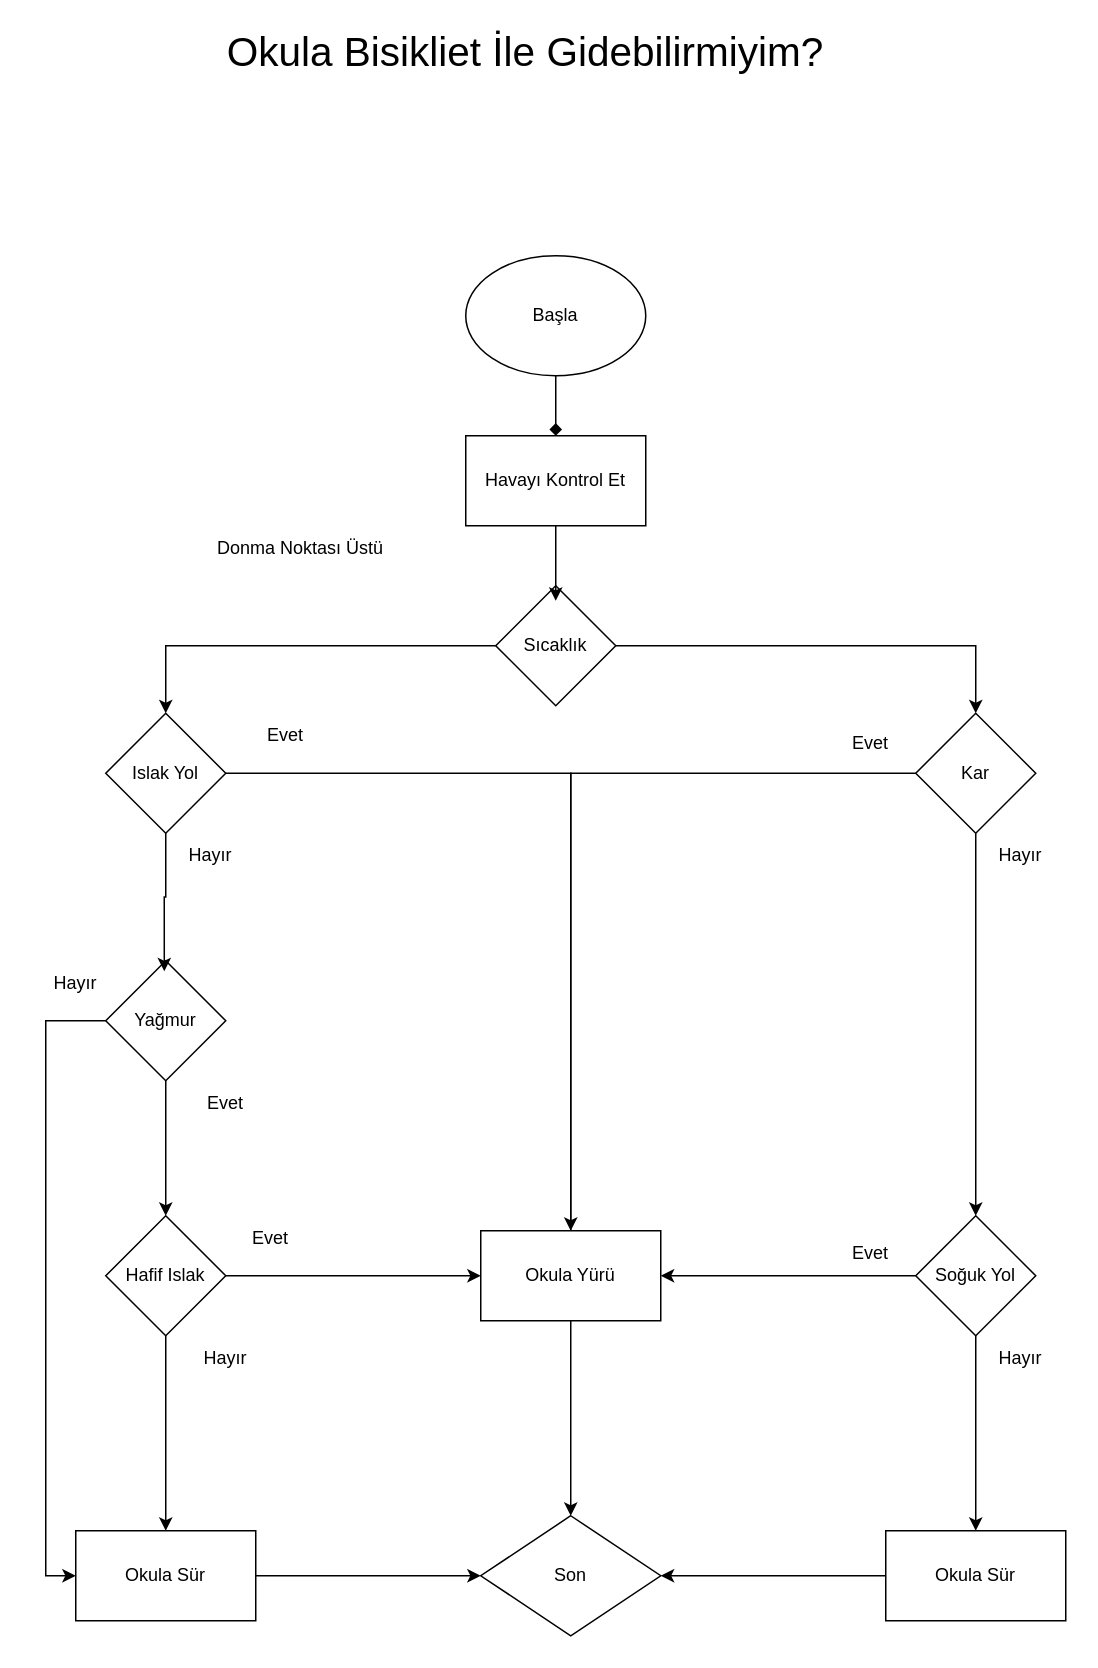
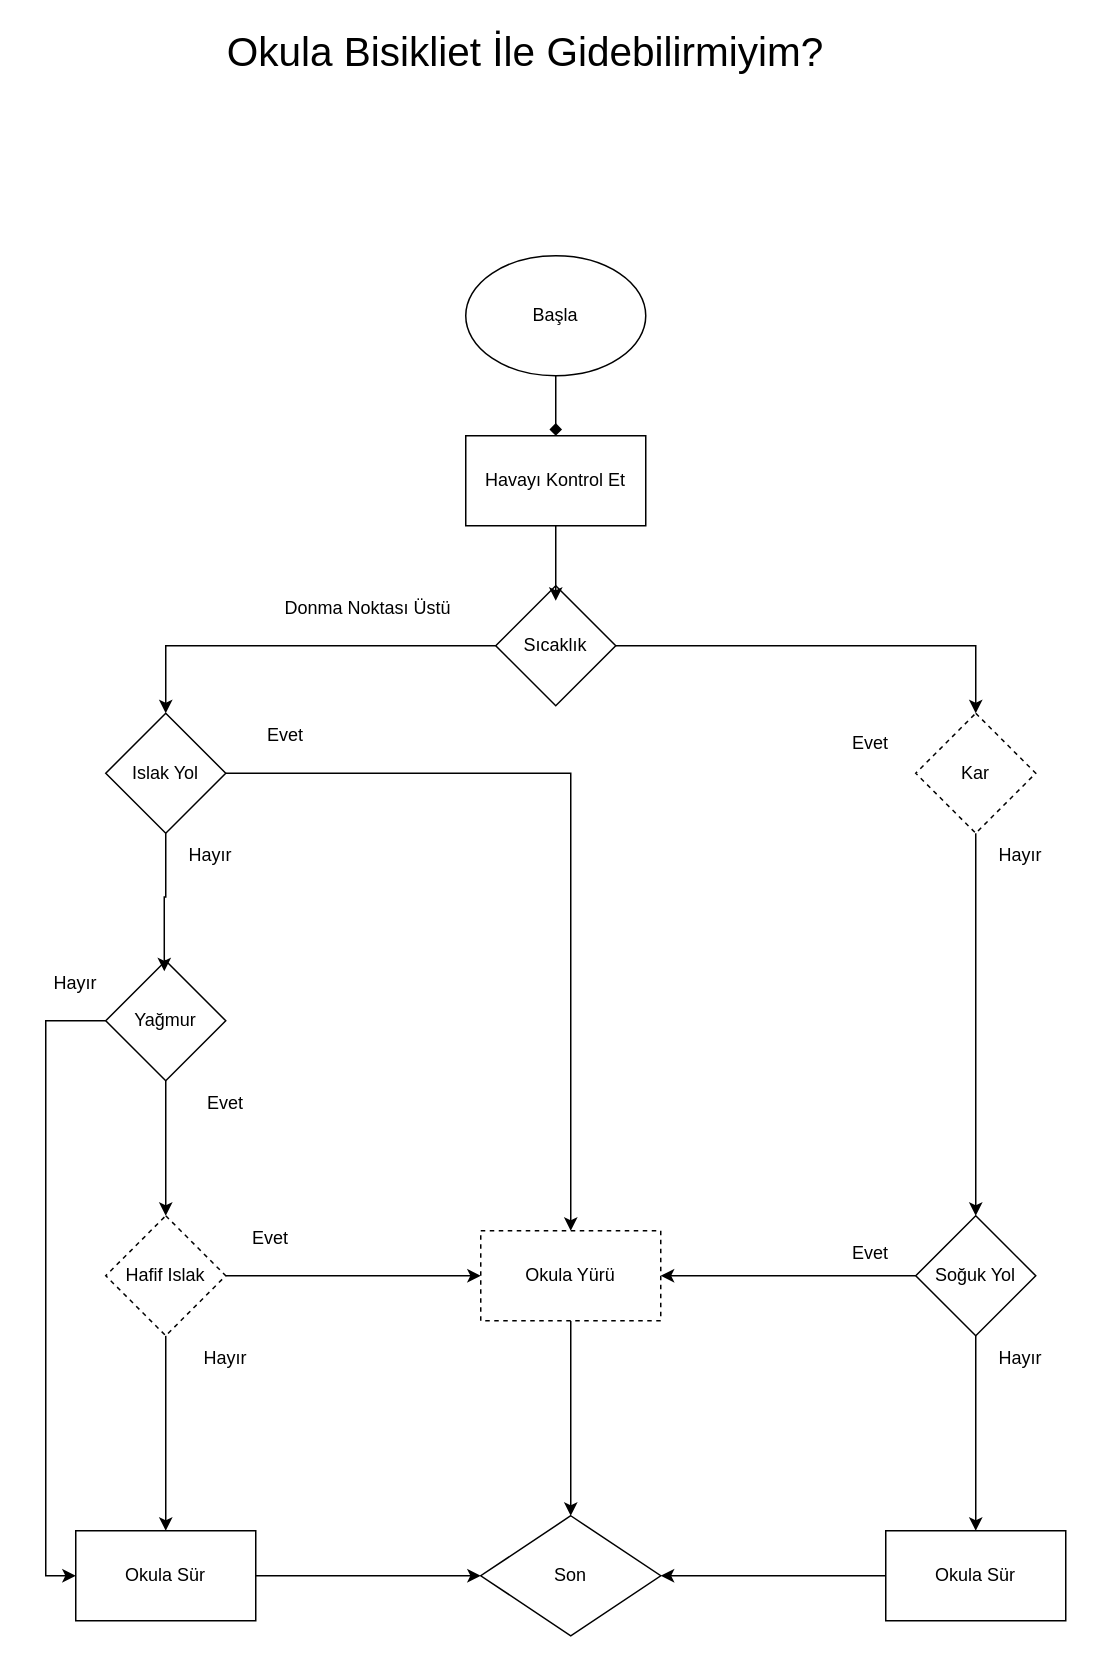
node "Donma Noktası Üstü": moved (301, 548) -> (368, 608)
edge "Kar" -> "Okula Yürü": removed
node "Kar": style solid -> dashed
edge "Islak Yol" -- "Okula Yürü": arrowhead none -> classic
node "Hafif Islak": style solid -> dashed
node "Okula Yürü": style solid -> dashed
